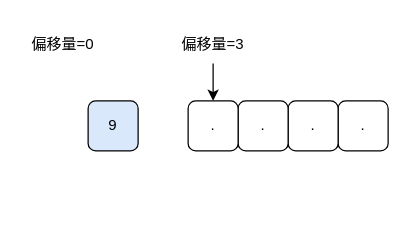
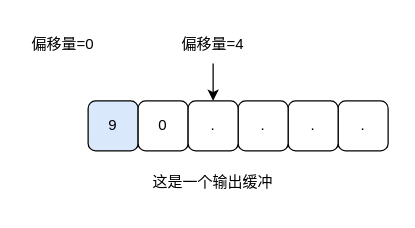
node "偏移量=3": label "偏移量=3" -> "偏移量=4"
node "0": added
node "这是一个输出缓冲": added
